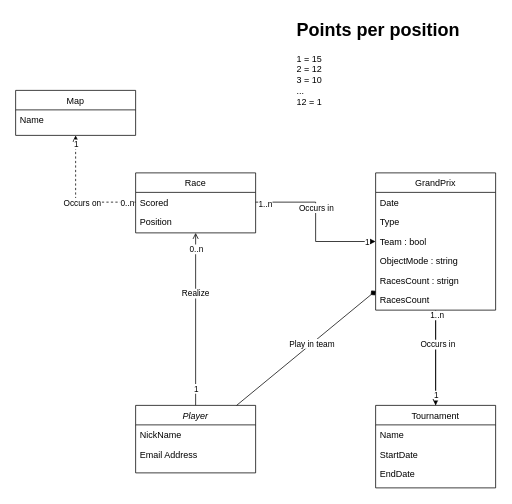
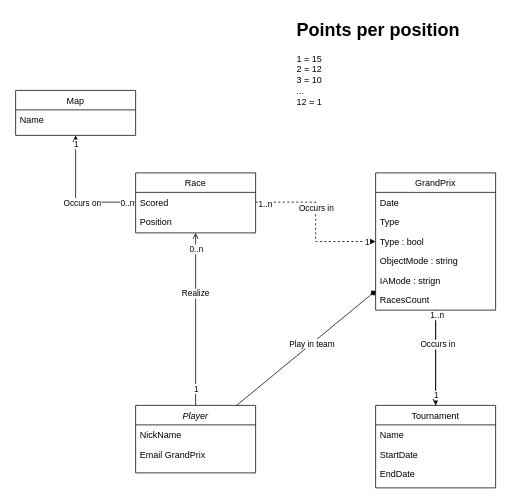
edge "Scored" -> "Map": style dashed -> solid
edge "Scored" -> "GrandPrix": style solid -> dashed
node "Team : bool": label "Team : bool" -> "Type : bool"
node "RacesCount : strign": label "RacesCount : strign" -> "IAMode : strign"
node "Email Address": label "Email Address" -> "Email GrandPrix"
